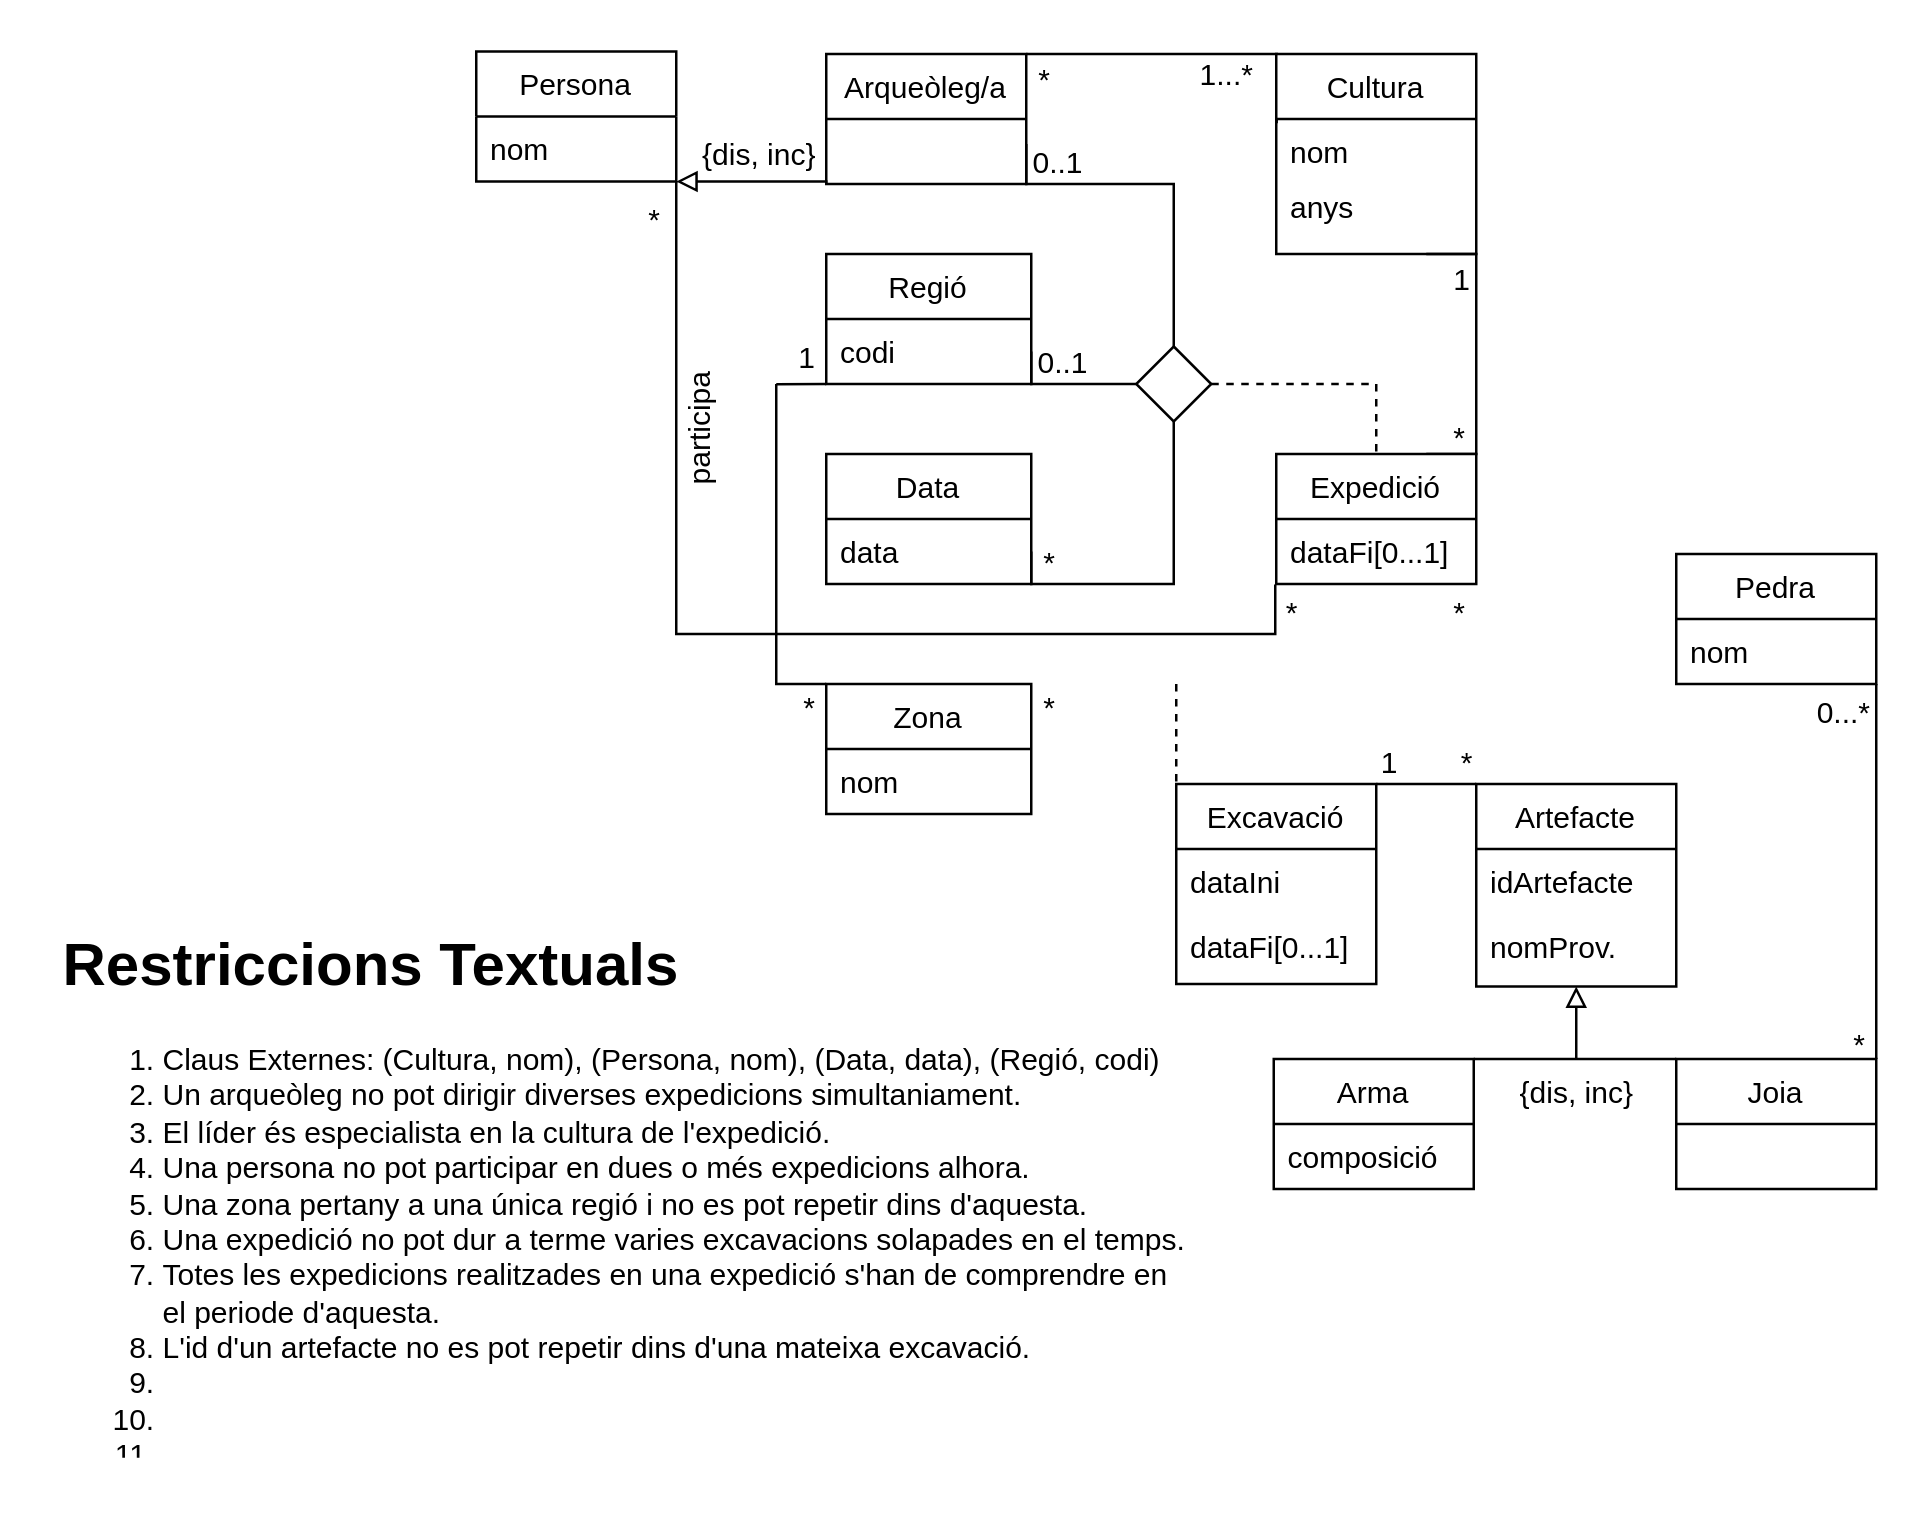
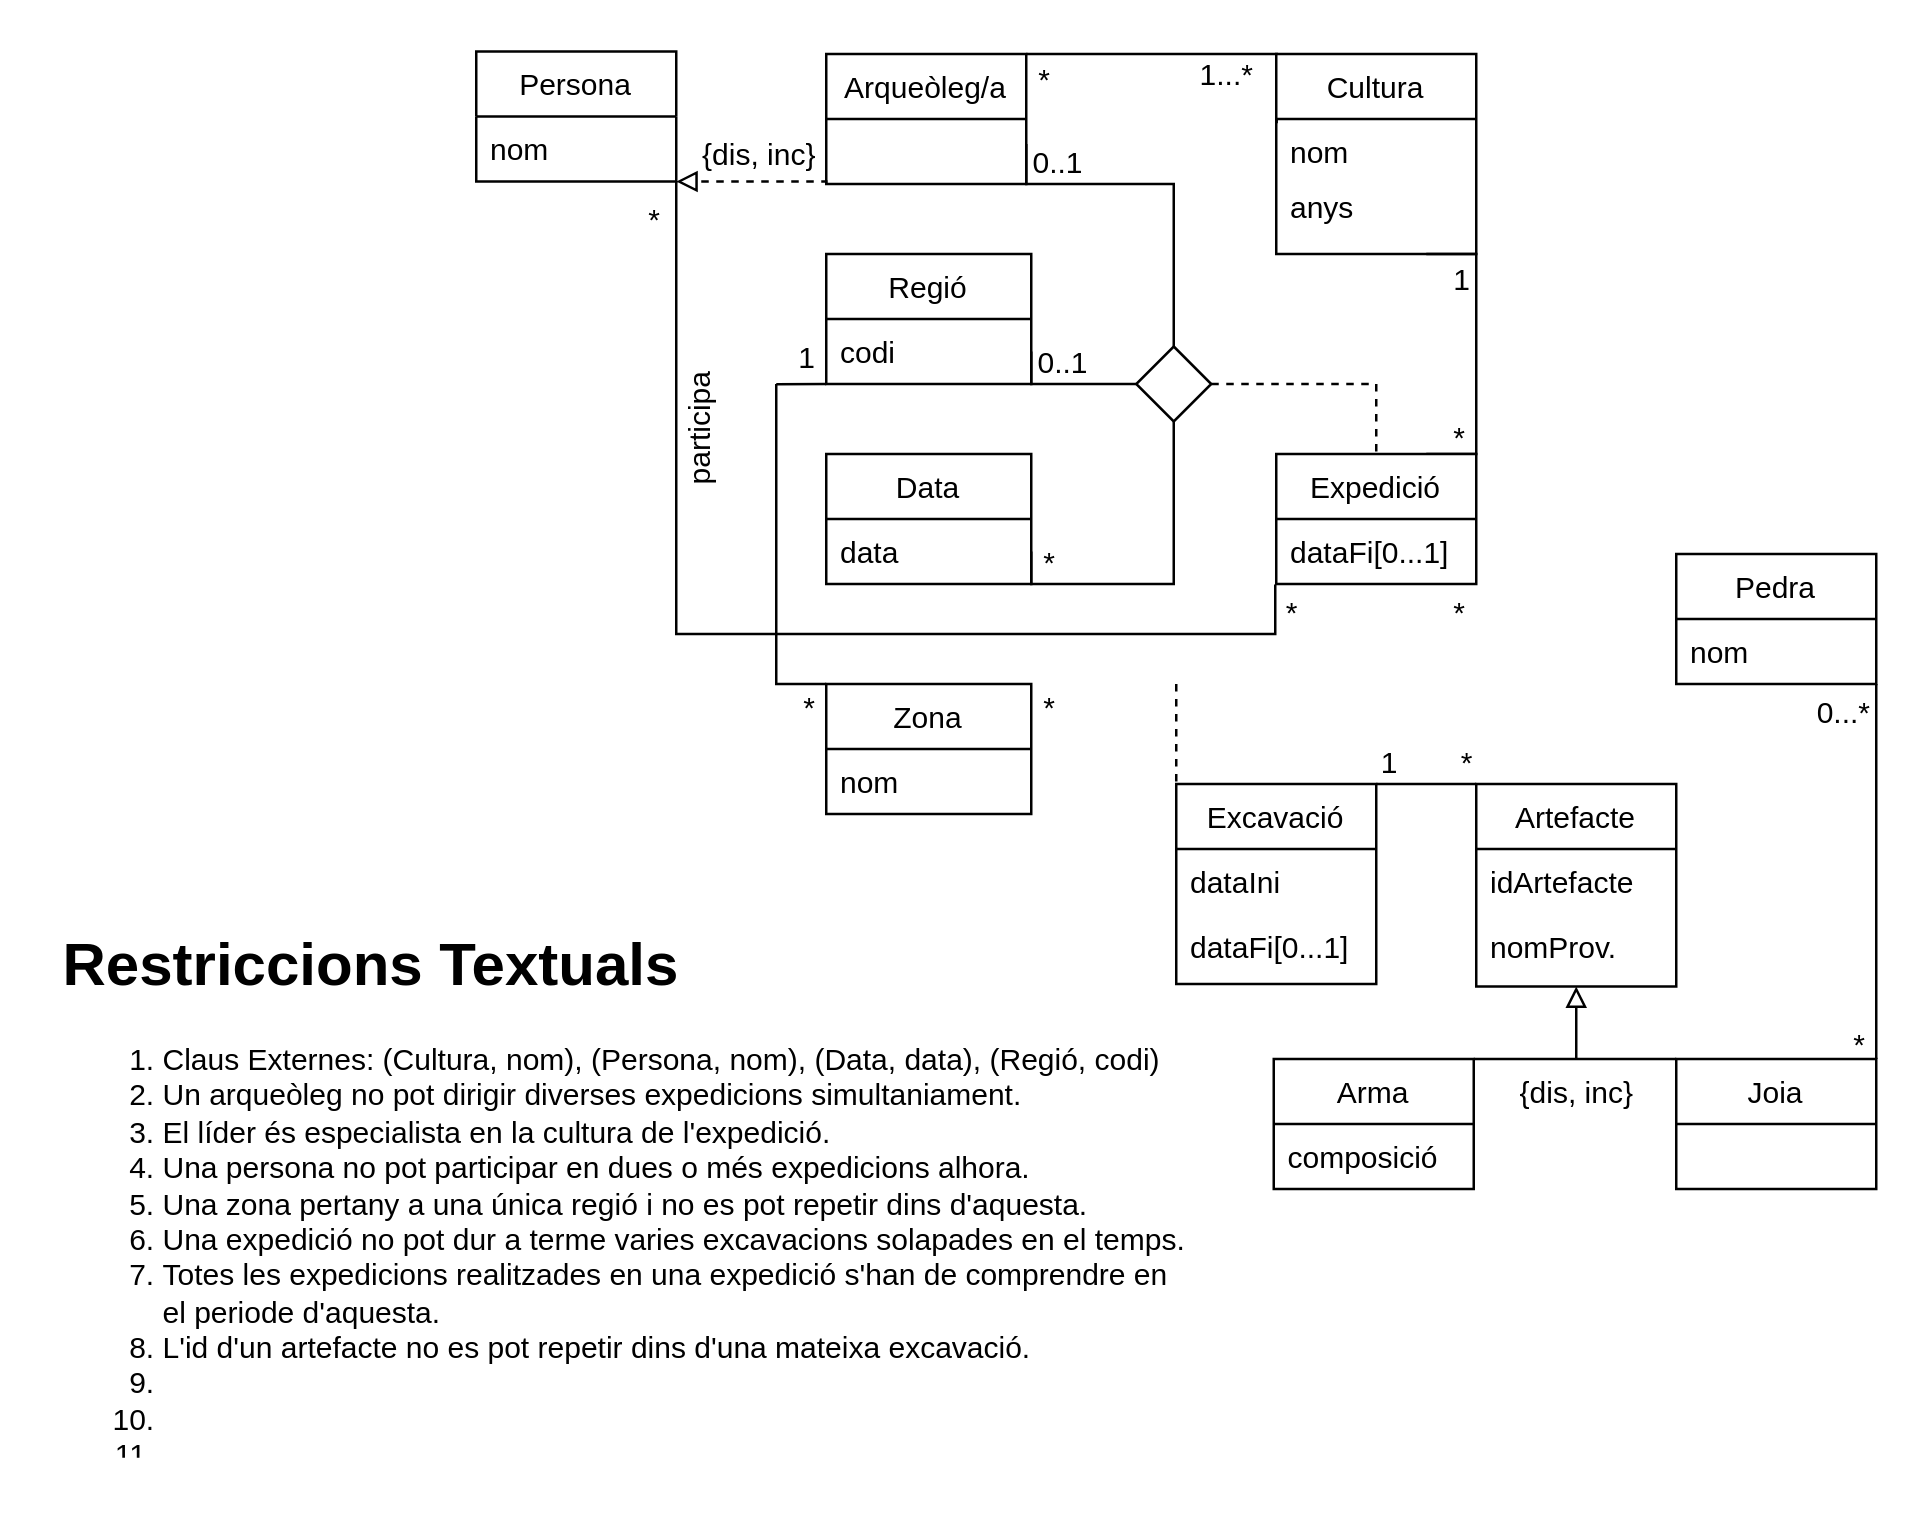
edge "Arqueòleg/a" -> "Persona": style solid -> dashed
